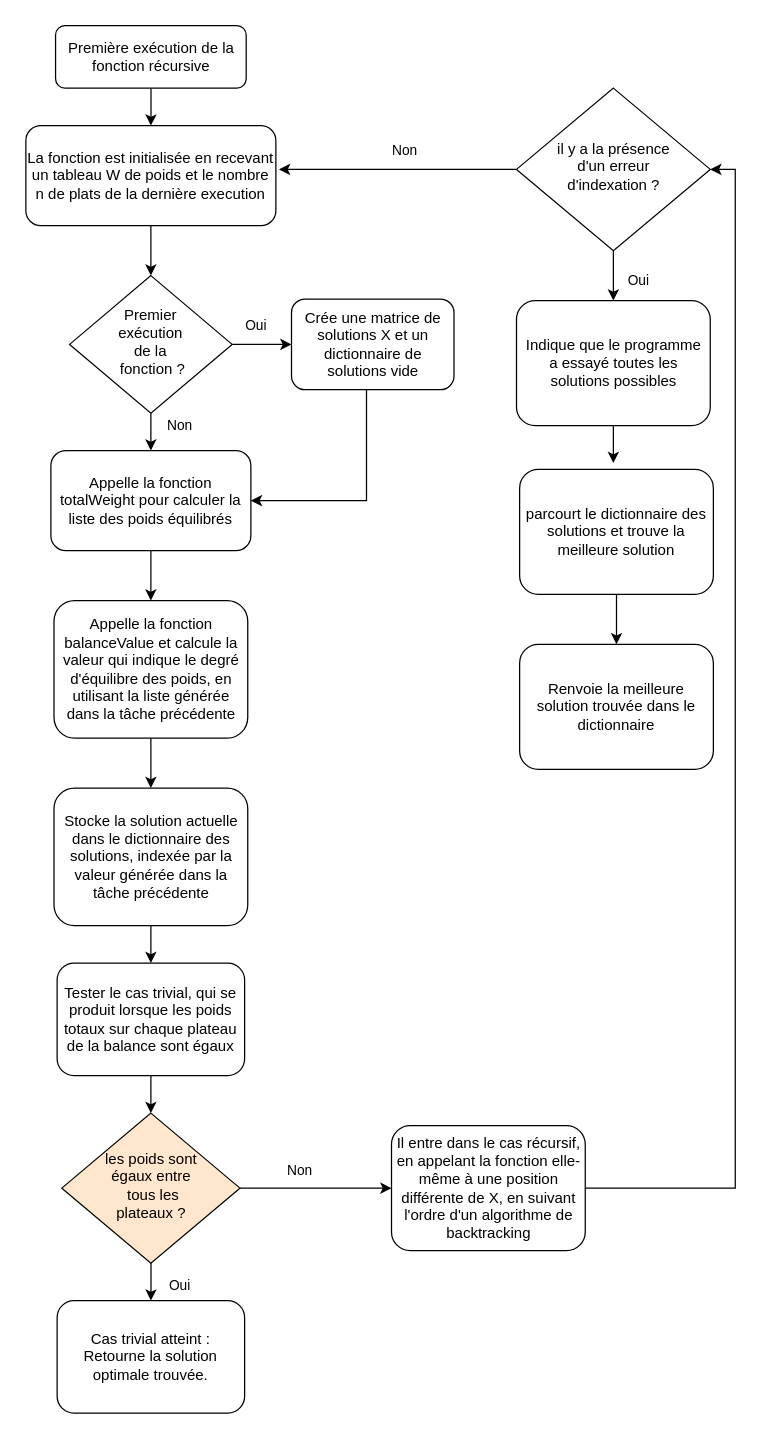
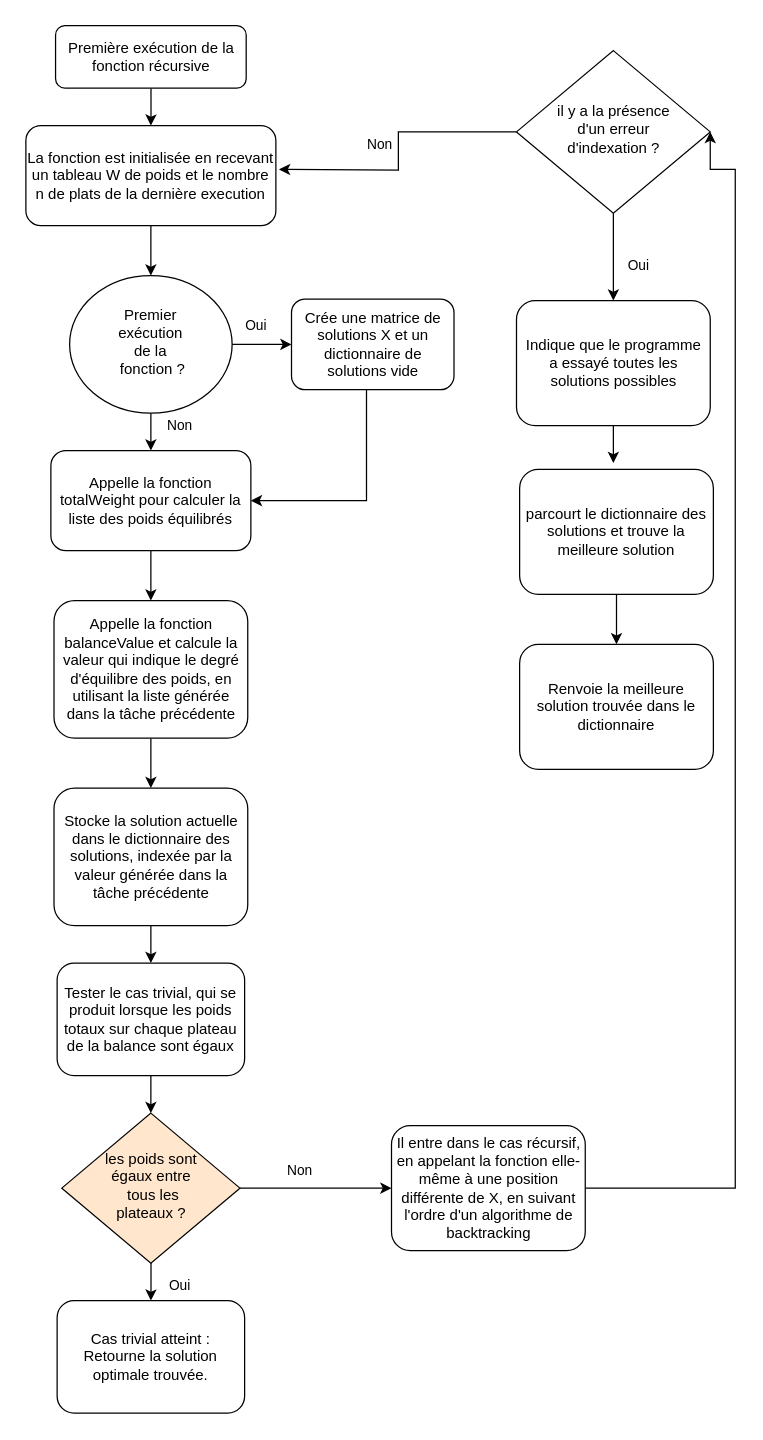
node "il y a la présence d'un erreur d'indexation ?": moved (613, 169) -> (613, 132)
node "Premier exécution de la fonction ?": shape diamond -> ellipse
